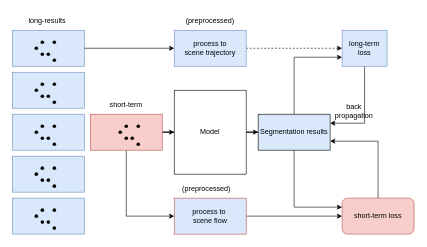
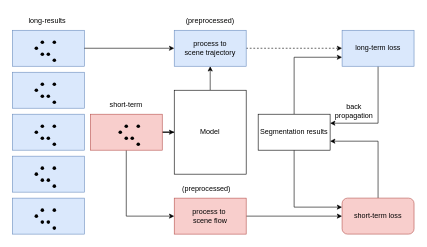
node "long-term loss": size 45x36 -> 72x36
edge "Model" -> "Segmentation results": now "Model" -> "process to scene trajectory"
node "Segmentation results": fillcolor #dae8fc -> #ffffff
node "process to scene flow": fillcolor #dae8fc -> #f8cecc
